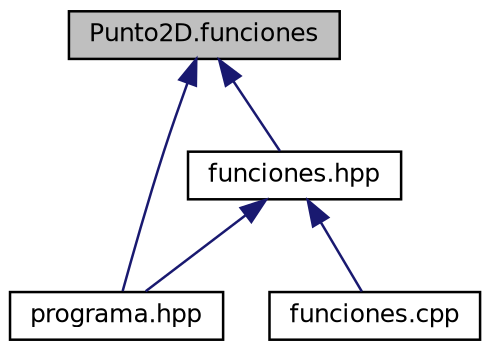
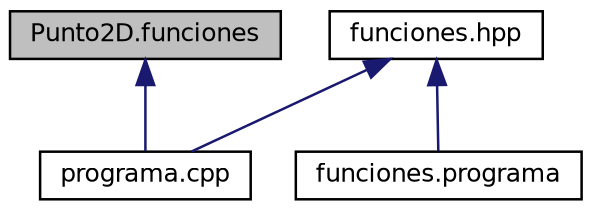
edge "funciones.hpp" -> "Punto2D.funciones": removed
node "programa.hpp": label "programa.hpp" -> "programa.cpp"
node "funciones.cpp": label "funciones.cpp" -> "funciones.programa"
